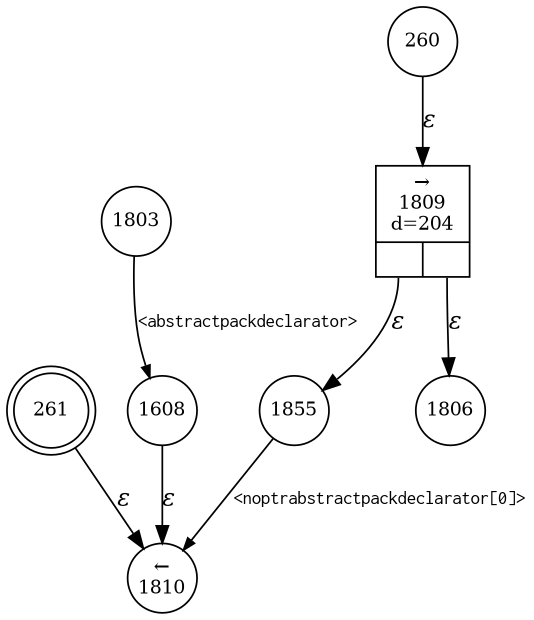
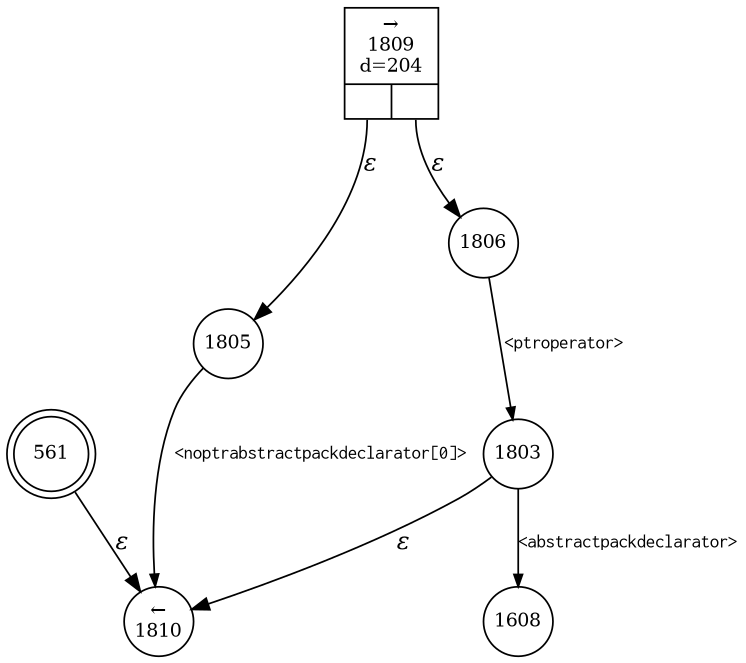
node "260": removed
edge "1806" -> "1803": added, label "<ptroperator>"
node "261": label "261" -> "561"
node "1855": label "1855" -> "1805"
edge "1608" -> "← 1810": now "1803" -> "← 1810"
